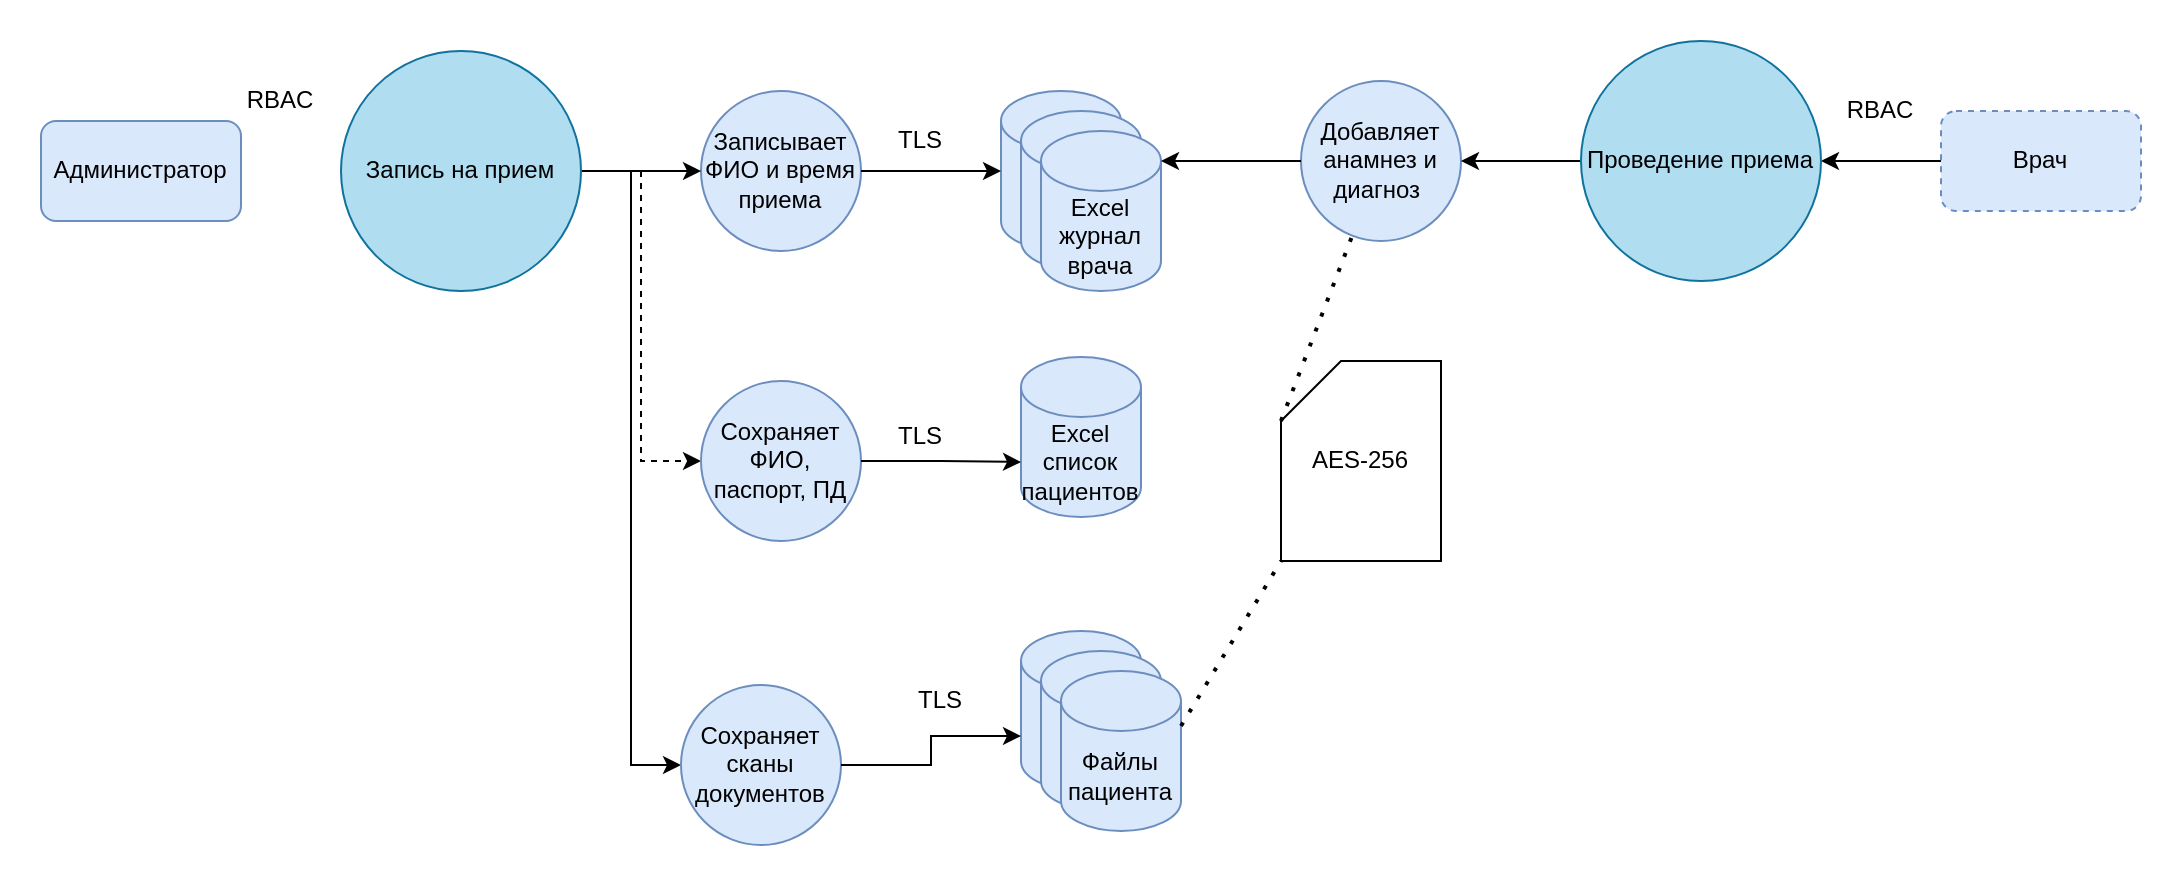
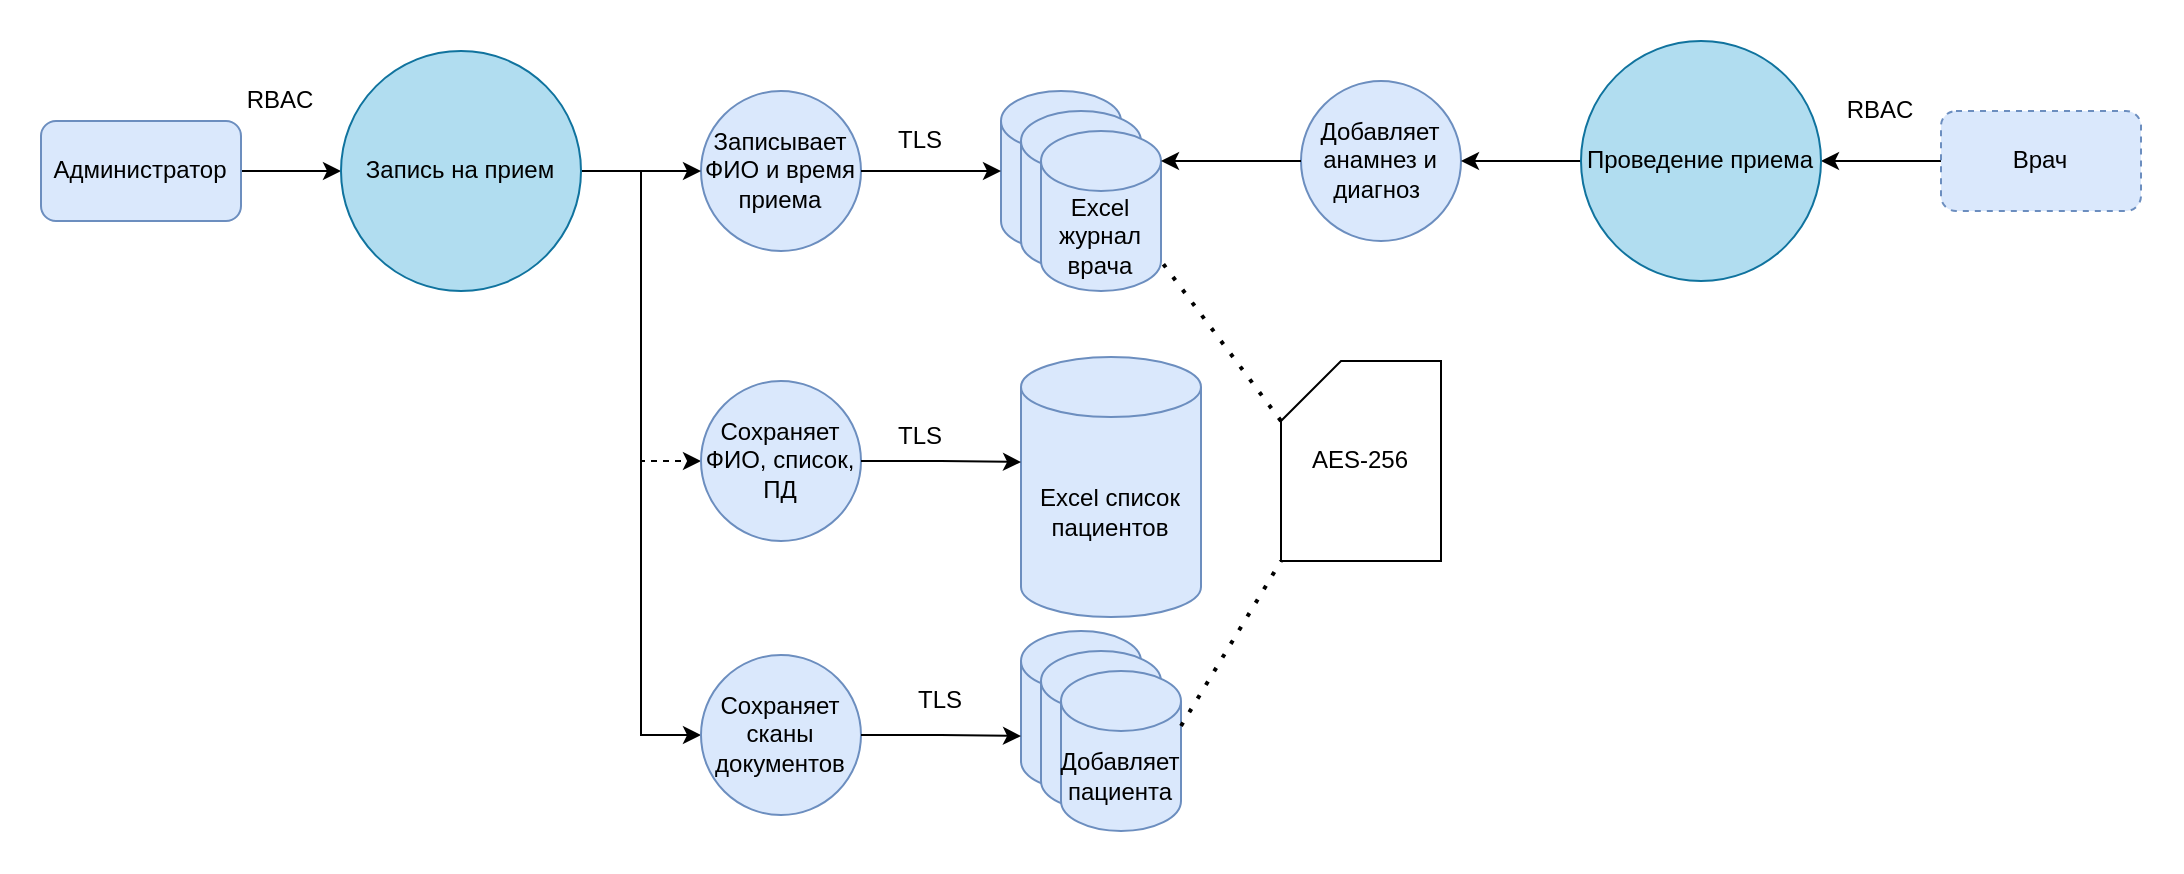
edge "Администратор" -> "Запись на прием": added
edge "Добавляет анамнез и диагноз" -- "AES-256": now "Excel журнал врача" -- "AES-256"
node "Excel список пациентов": size 120x160 -> 180x260
node "Сохраняет ФИО, паспорт, ПД": label "Сохраняет ФИО, паспорт, ПД" -> "Сохраняет ФИО, список, ПД"
node "Сохраняет сканы документов": moved (761, 765) -> (781, 735)
node "Файлы пациента": label "Файлы пациента" -> "Добавляет пациента"
